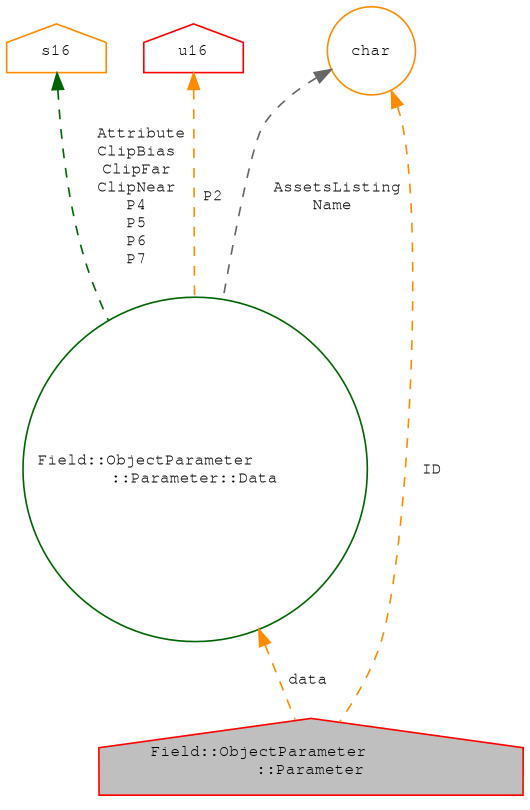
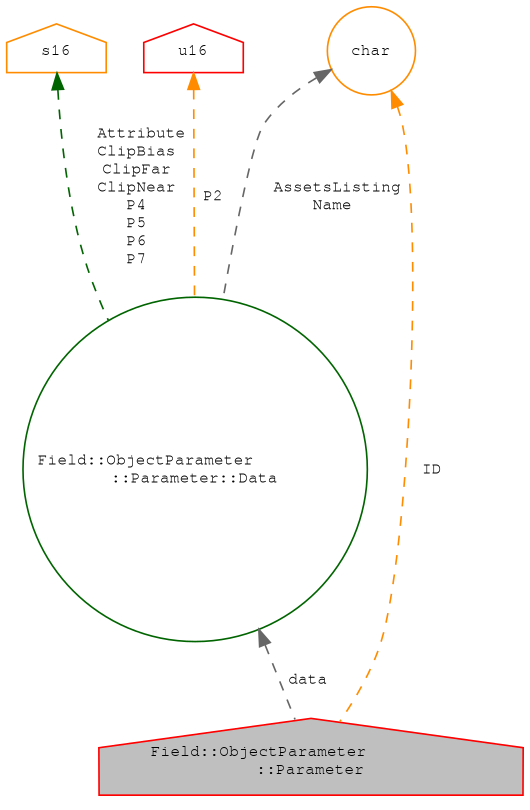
edge "Field::ObjectParameter ::Parameter" -> "Field::ObjectParameter ::Parameter::Data": color darkorange -> gray40
